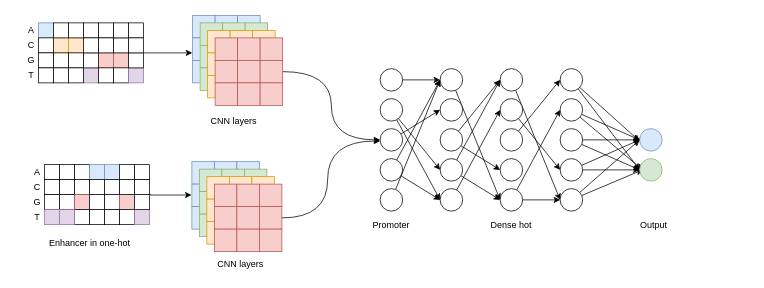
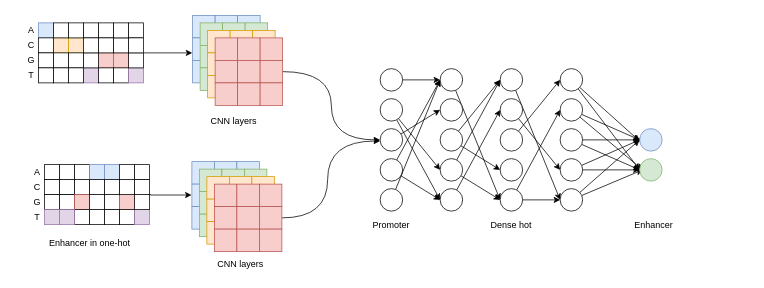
node "Output": label "Output" -> "Enhancer"
